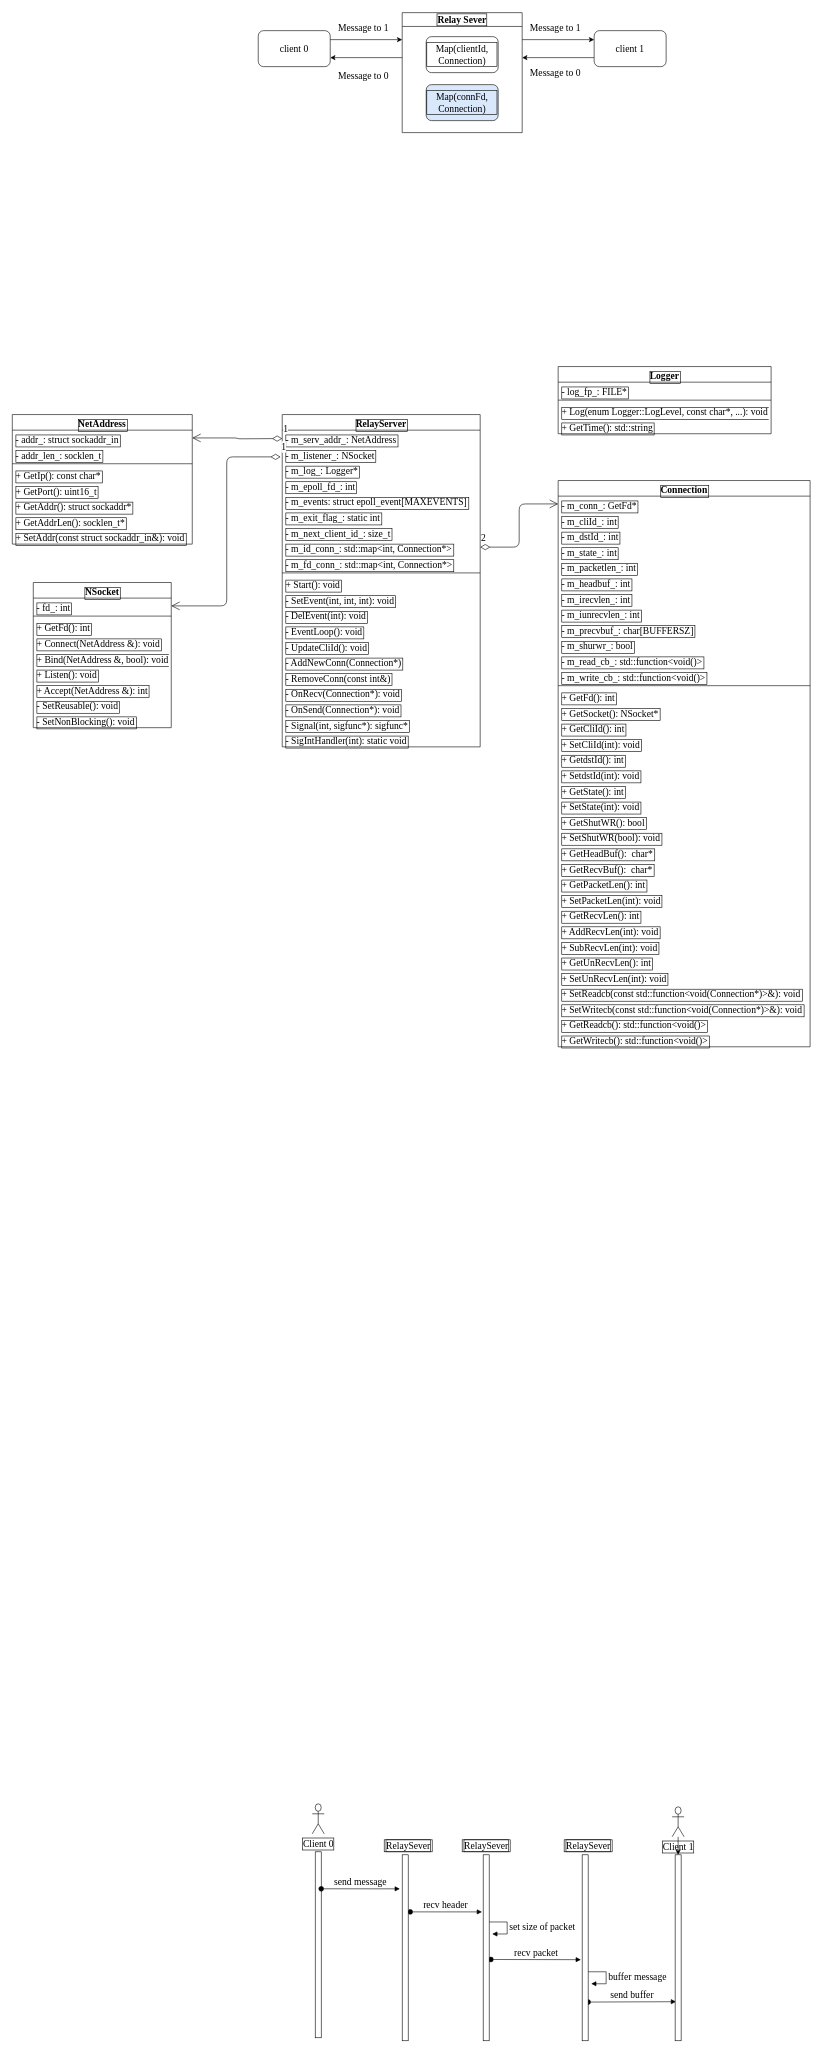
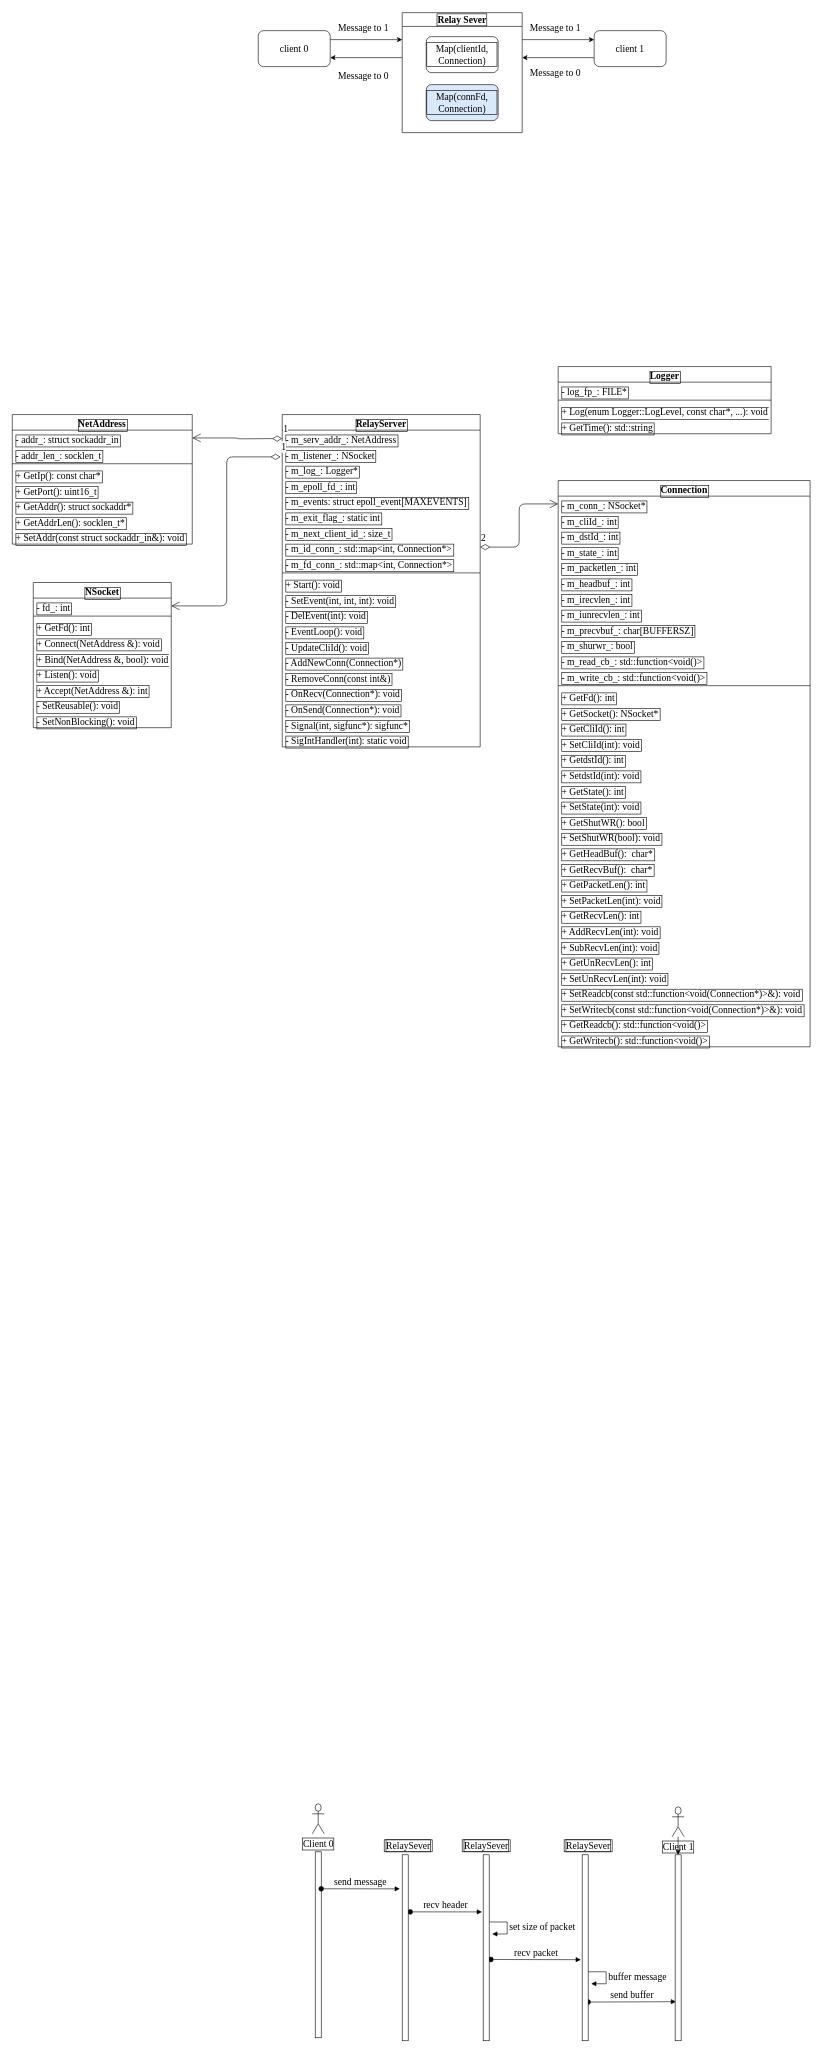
node "- m_conn_: GetFd*": label "- m_conn_: GetFd*" -> "- m_conn_: NSocket*"
